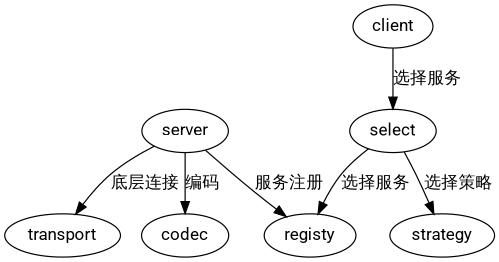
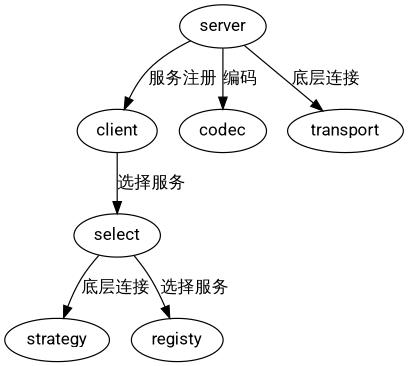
edge "server" -> "registy": now "server" -> "client"
edge "select" -> "strategy": label "选择策略" -> "底层连接"
